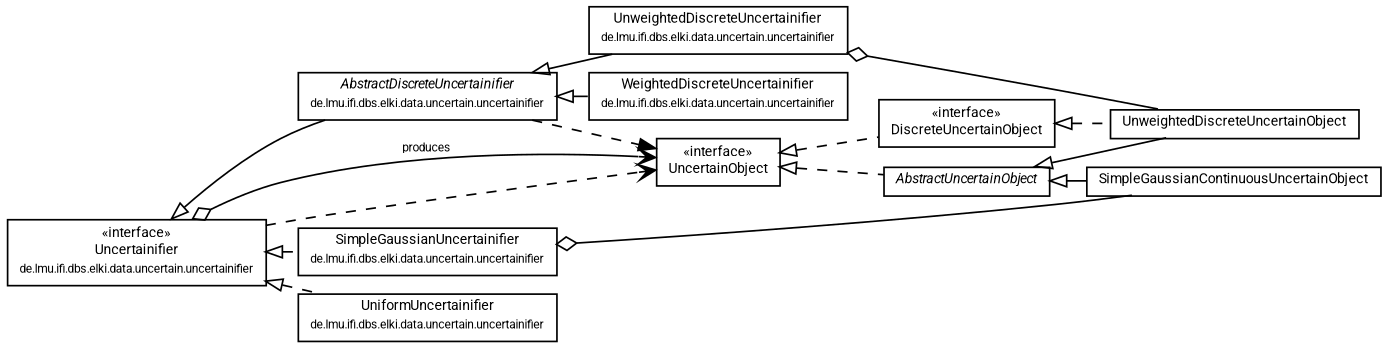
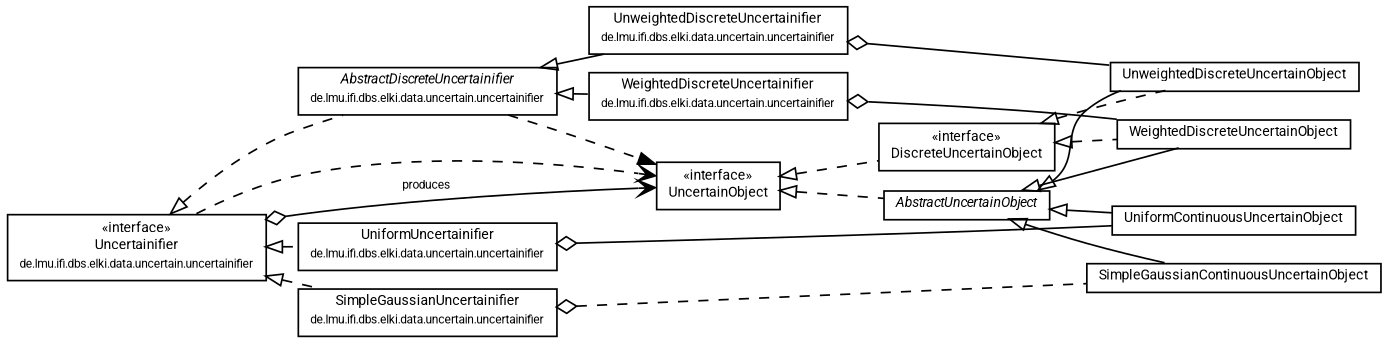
node "WeightedDiscreteUncertainObject": added
edge "AbstractDiscreteUncertainifier" -> "Uncertainifier": style solid -> dashed
node "UniformContinuousUncertainObject": added
edge "SimpleGaussianContinuousUncertainObject" -> "SimpleGaussianUncertainifier": style solid -> dashed
